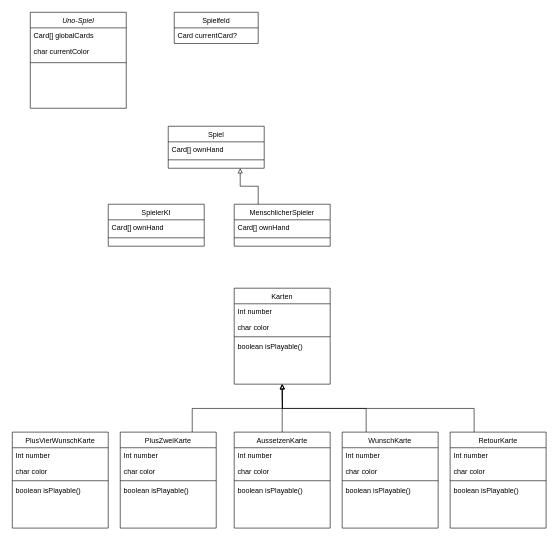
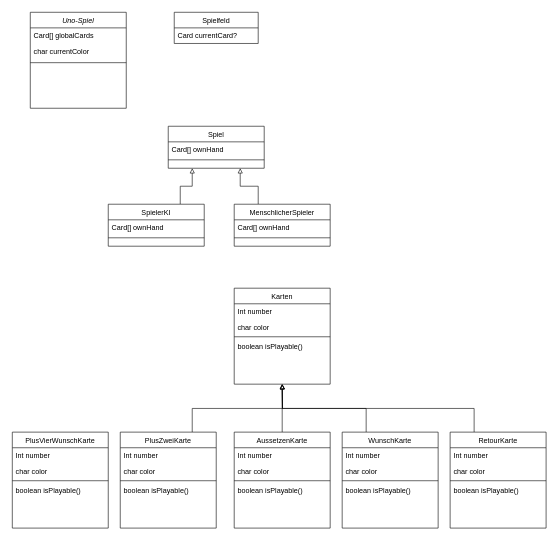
edge "SpielerKI" -> "Spiel": added
